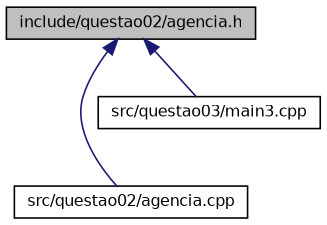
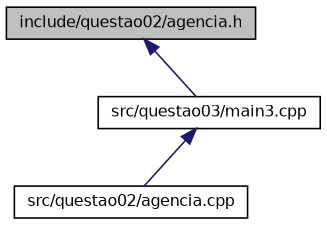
edge "src/questao02/agencia.cpp" -> "include/questao02/agencia.h": now "src/questao02/agencia.cpp" -> "src/questao03/main3.cpp"
